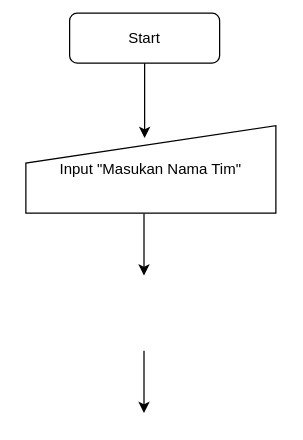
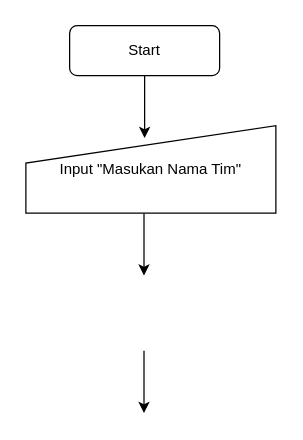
node "Start": moved (144, 38) -> (144, 51)
